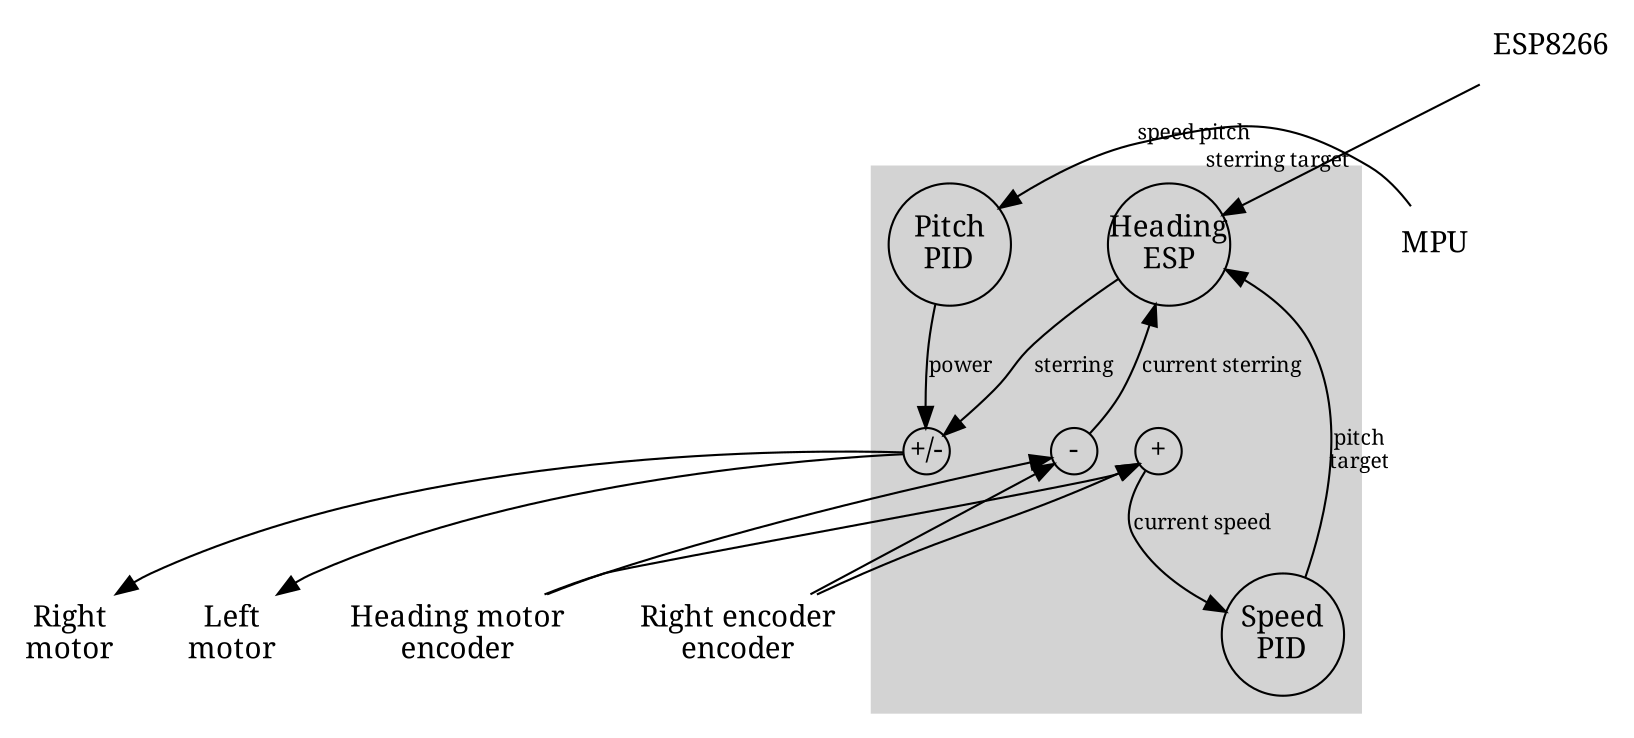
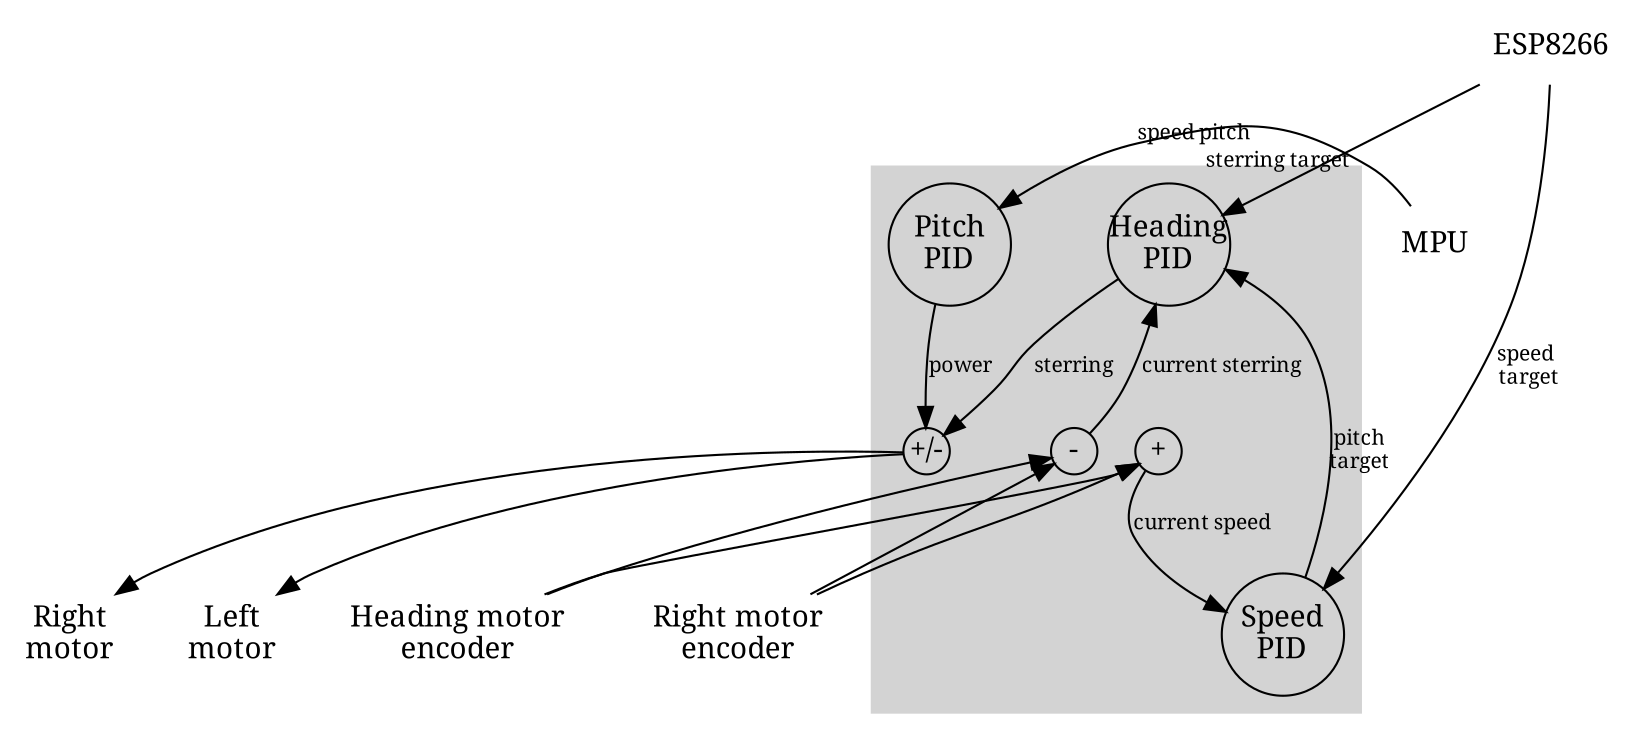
node "Heading ESP": label "Heading ESP" -> "Heading PID"
edge "ESP8266" -> "Speed PID": added, label "speed target"
node "Right encoder encoder": label "Right encoder encoder" -> "Right motor encoder"
